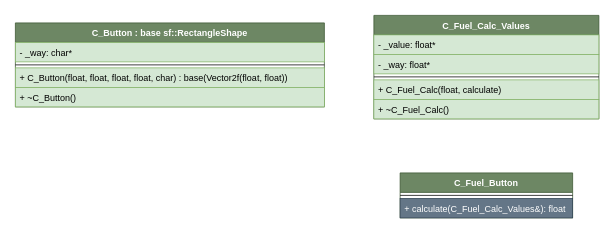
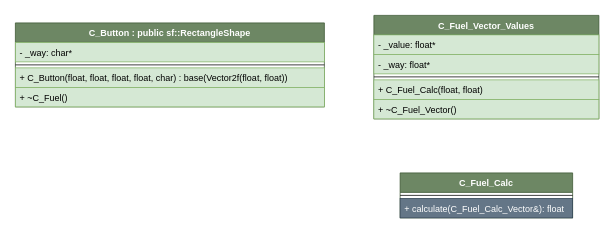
node "C_Fuel_Calc_Values": label "C_Fuel_Calc_Values" -> "C_Fuel_Vector_Values"
node "C_Button : base sf::RectangleShape": label "C_Button : base sf::RectangleShape" -> "C_Button : public sf::RectangleShape"
node "+ C_Fuel_Calc(float, calculate)": label "+ C_Fuel_Calc(float, calculate)" -> "+ C_Fuel_Calc(float, float)"
node "+ ~C_Button()": label "+ ~C_Button()" -> "+ ~C_Fuel()"
node "+ ~C_Fuel_Calc()": label "+ ~C_Fuel_Calc()" -> "+ ~C_Fuel_Vector()"
node "C_Fuel_Button": label "C_Fuel_Button" -> "C_Fuel_Calc"
node "+ calculate(C_Fuel_Calc_Values&): float": label "+ calculate(C_Fuel_Calc_Values&): float" -> "+ calculate(C_Fuel_Calc_Vector&): float"
